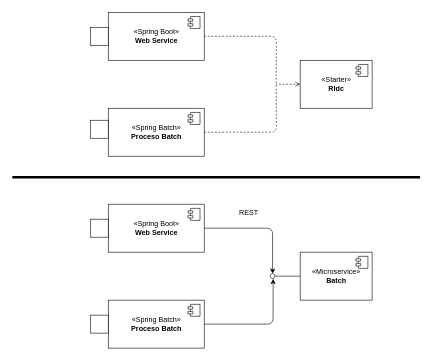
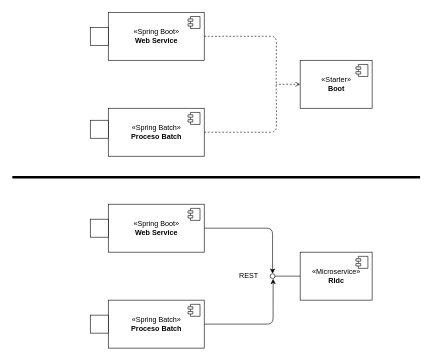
node "«Starter» RIdc": label "«Starter» RIdc" -> "«Starter» Boot"
node "REST": moved (249, 213) -> (249, 276)
node "«Microservice» Batch": label "«Microservice» Batch" -> "«Microservice» RIdc"
